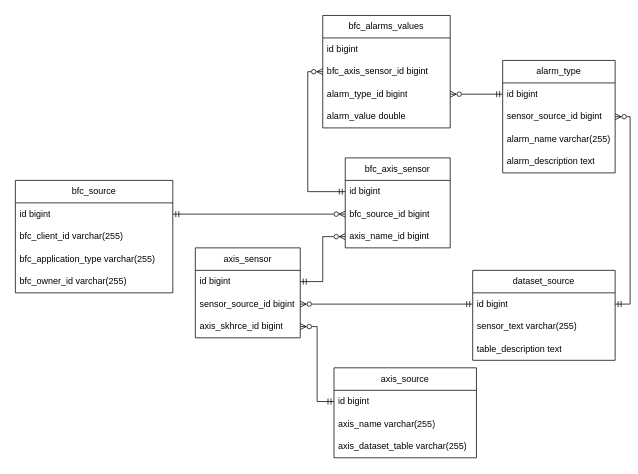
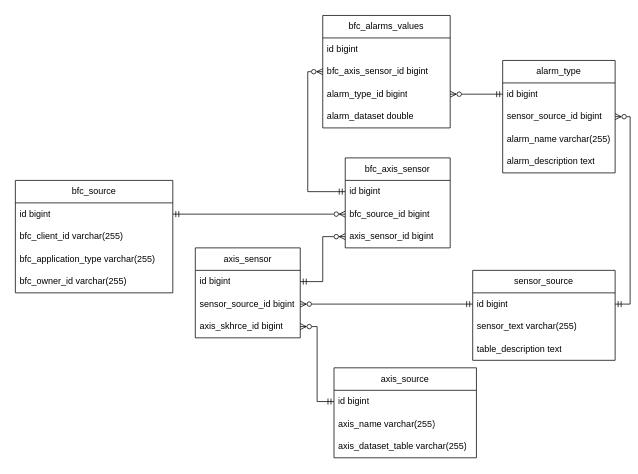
node "alarm_value double": label "alarm_value double" -> "alarm_dataset double"
node "axis_name_id bigint": label "axis_name_id bigint" -> "axis_sensor_id bigint"
node "dataset_source": label "dataset_source" -> "sensor_source"
